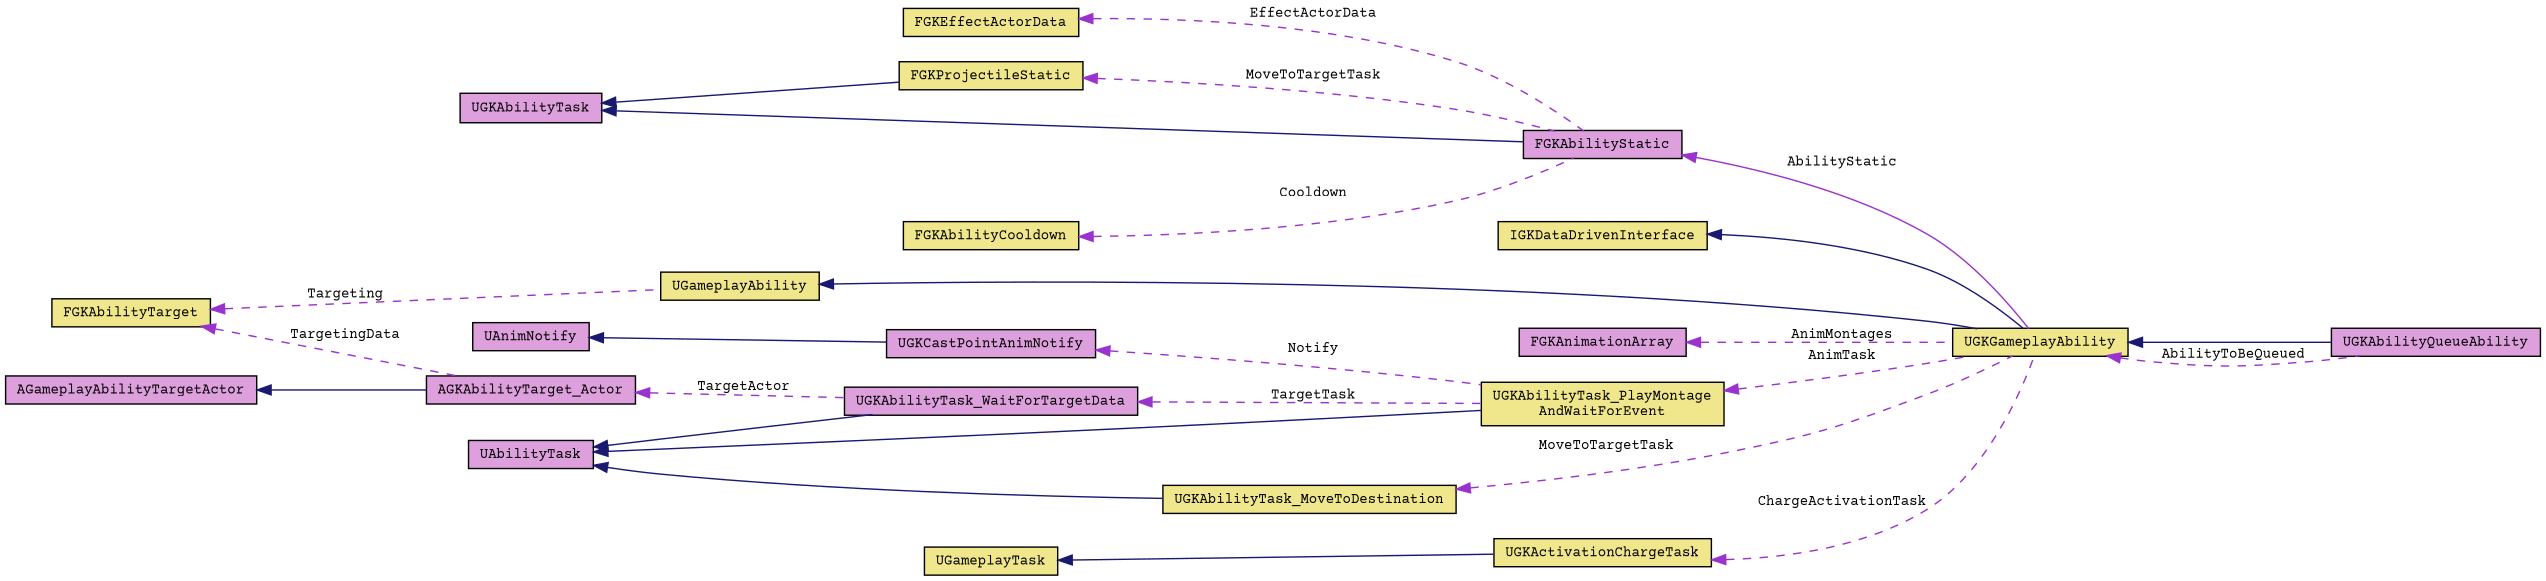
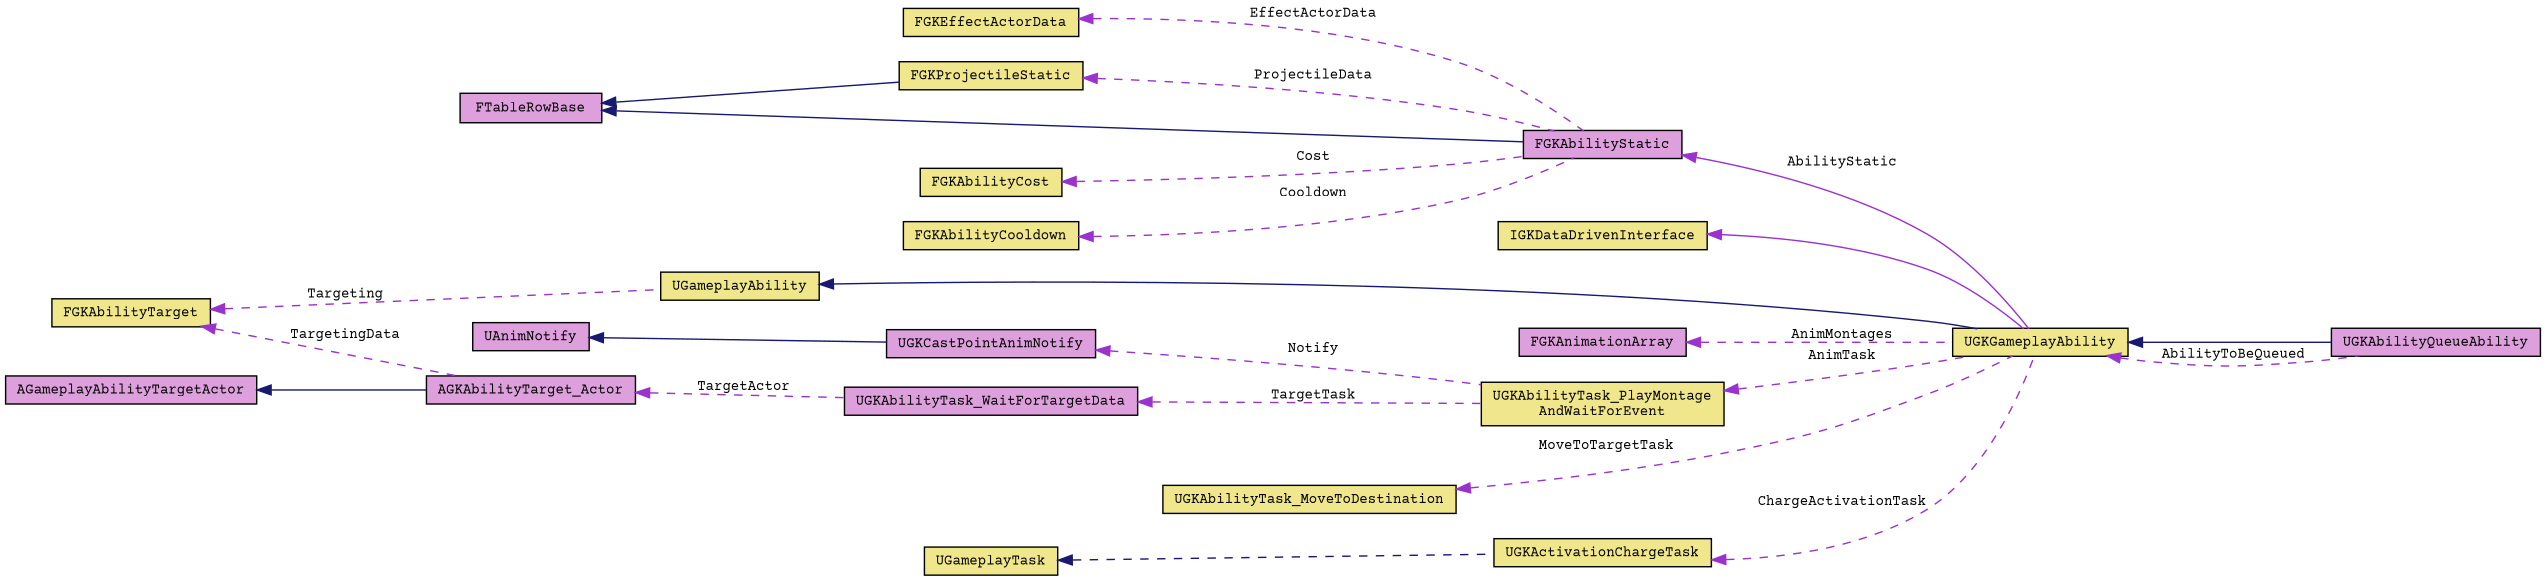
edge "FGKAbilityStatic" -> "FGKProjectileStatic": label " MoveToTargetTask" -> " ProjectileData"
node "UGKAbilityTask": label "UGKAbilityTask" -> "FTableRowBase"
node "FGKAbilityCost": added
edge "UGKGameplayAbility" -> "IGKDataDrivenInterface": color midnightblue -> darkorchid3
node "UAbilityTask": removed
edge "UGKActivationChargeTask" -> "UGameplayTask": style solid -> dashed
